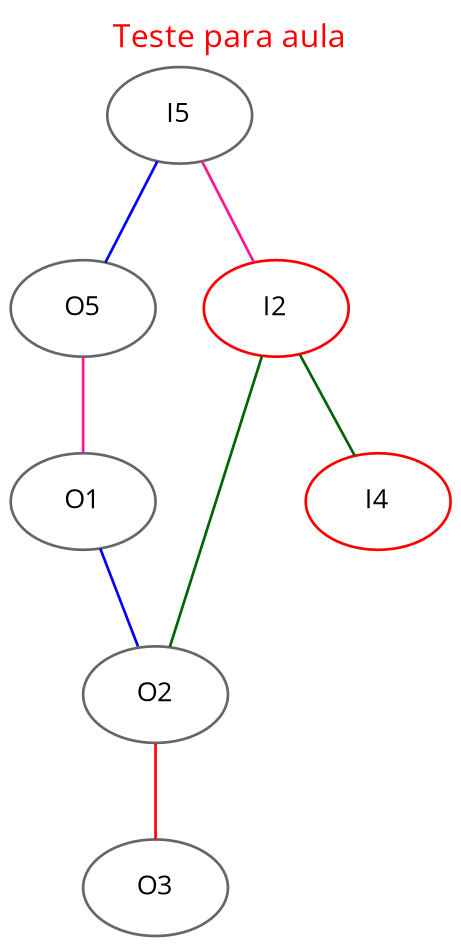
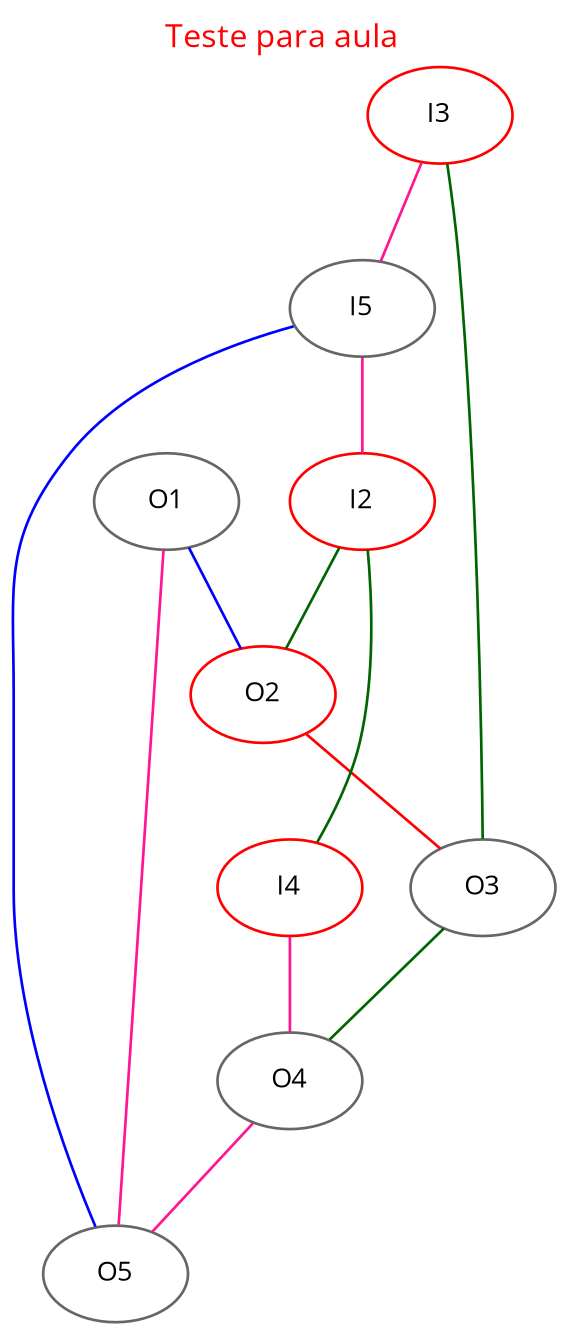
node "I3": added
node "O2": color gray40 -> red
node "O4": added
